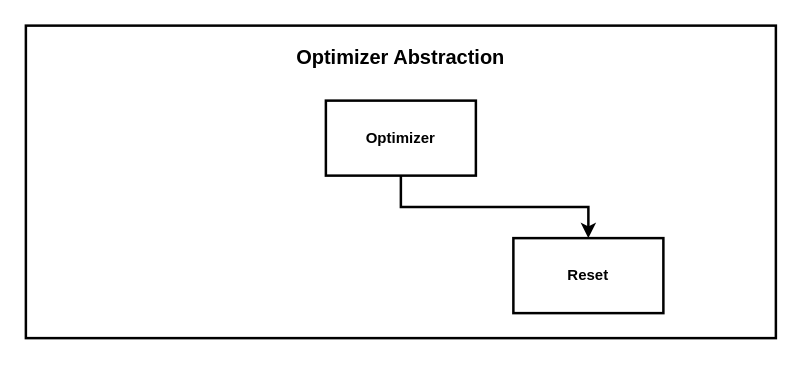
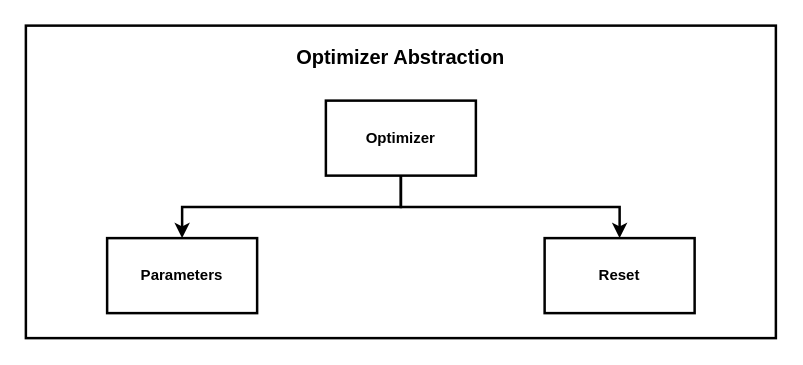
edge "Optimizer" -> "Parameters": added
node "Parameters": added
node "Reset": moved (588, 276) -> (619, 276)
